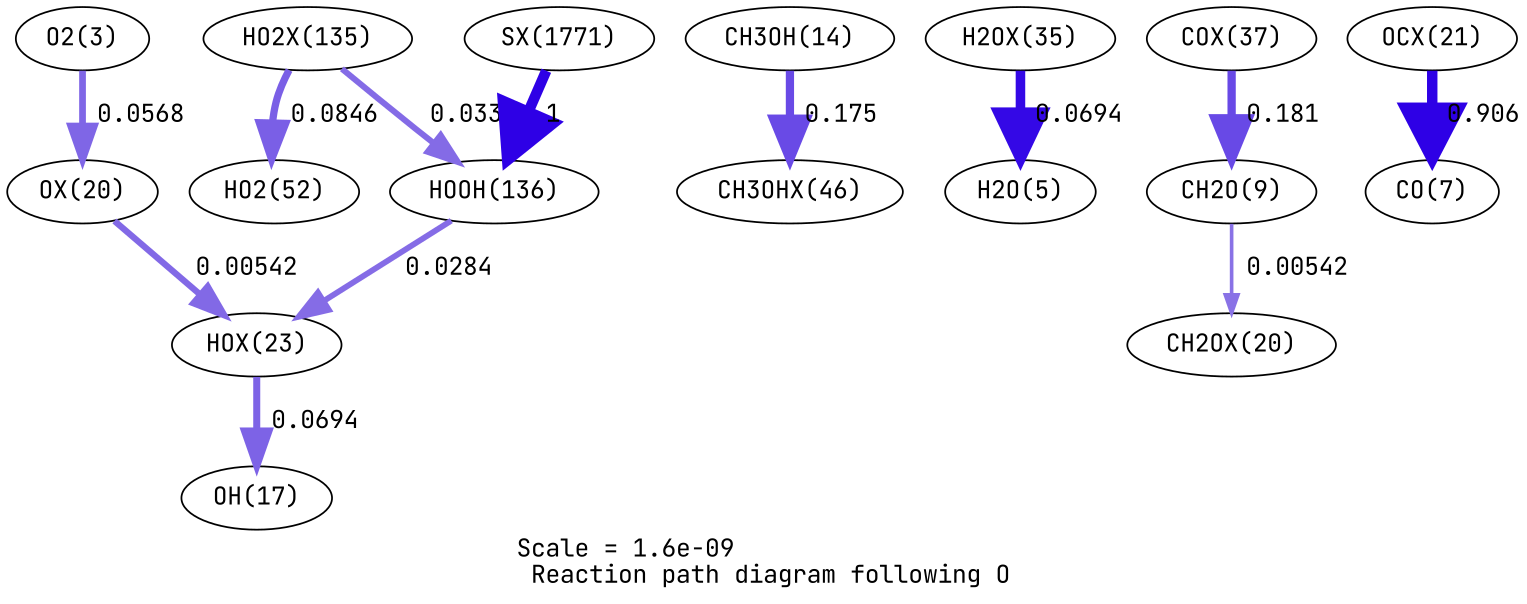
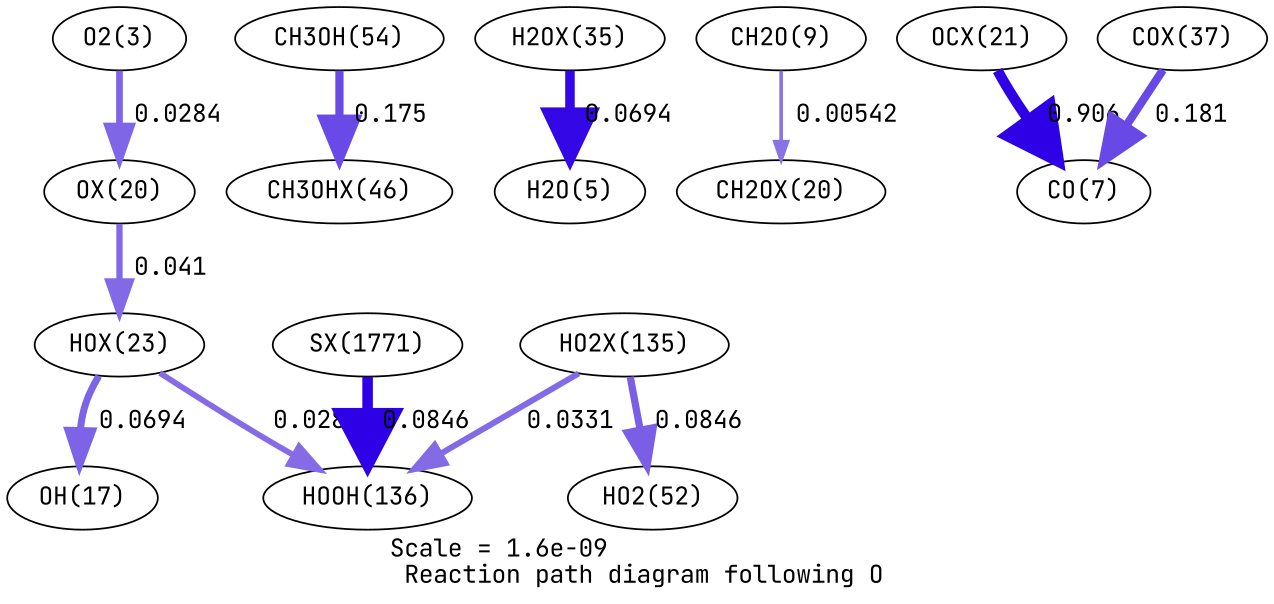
node "CH3OH(14)": label "CH3OH(14)" -> "CH3OH(54)"
edge "COX(37)" -> "CH2O(9)": now "COX(37)" -> "CO(7)"
edge "O2(3)" -> "OX(20)": label " 0.0568" -> " 0.0284"
edge "SX(1771)" -> "HOOH(136)": label " 1" -> " 0.0846"
edge "HOOH(136)" -> "HOX(23)": reversed
edge "OX(20)" -> "HOX(23)": label " 0.00542" -> " 0.041"
